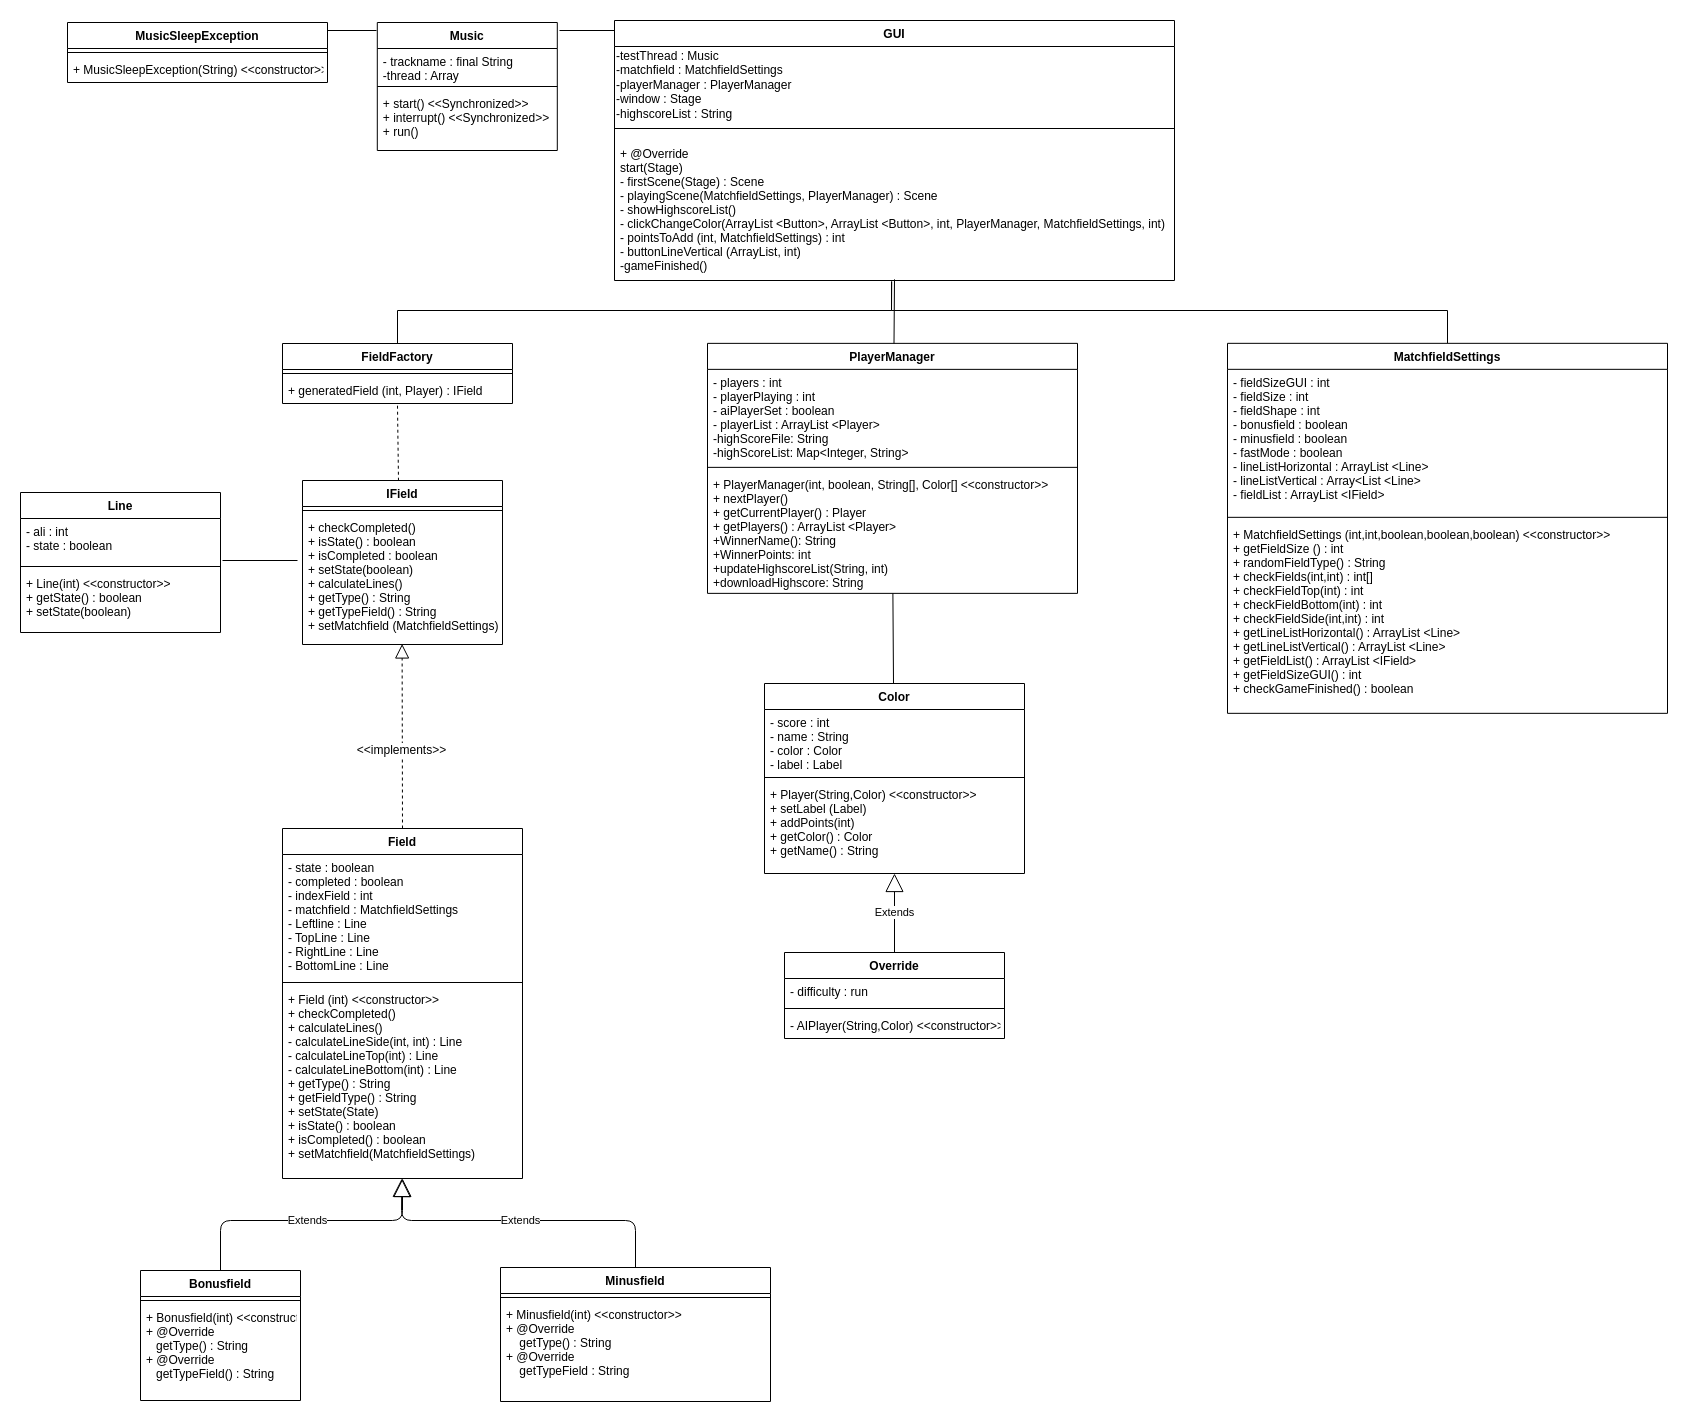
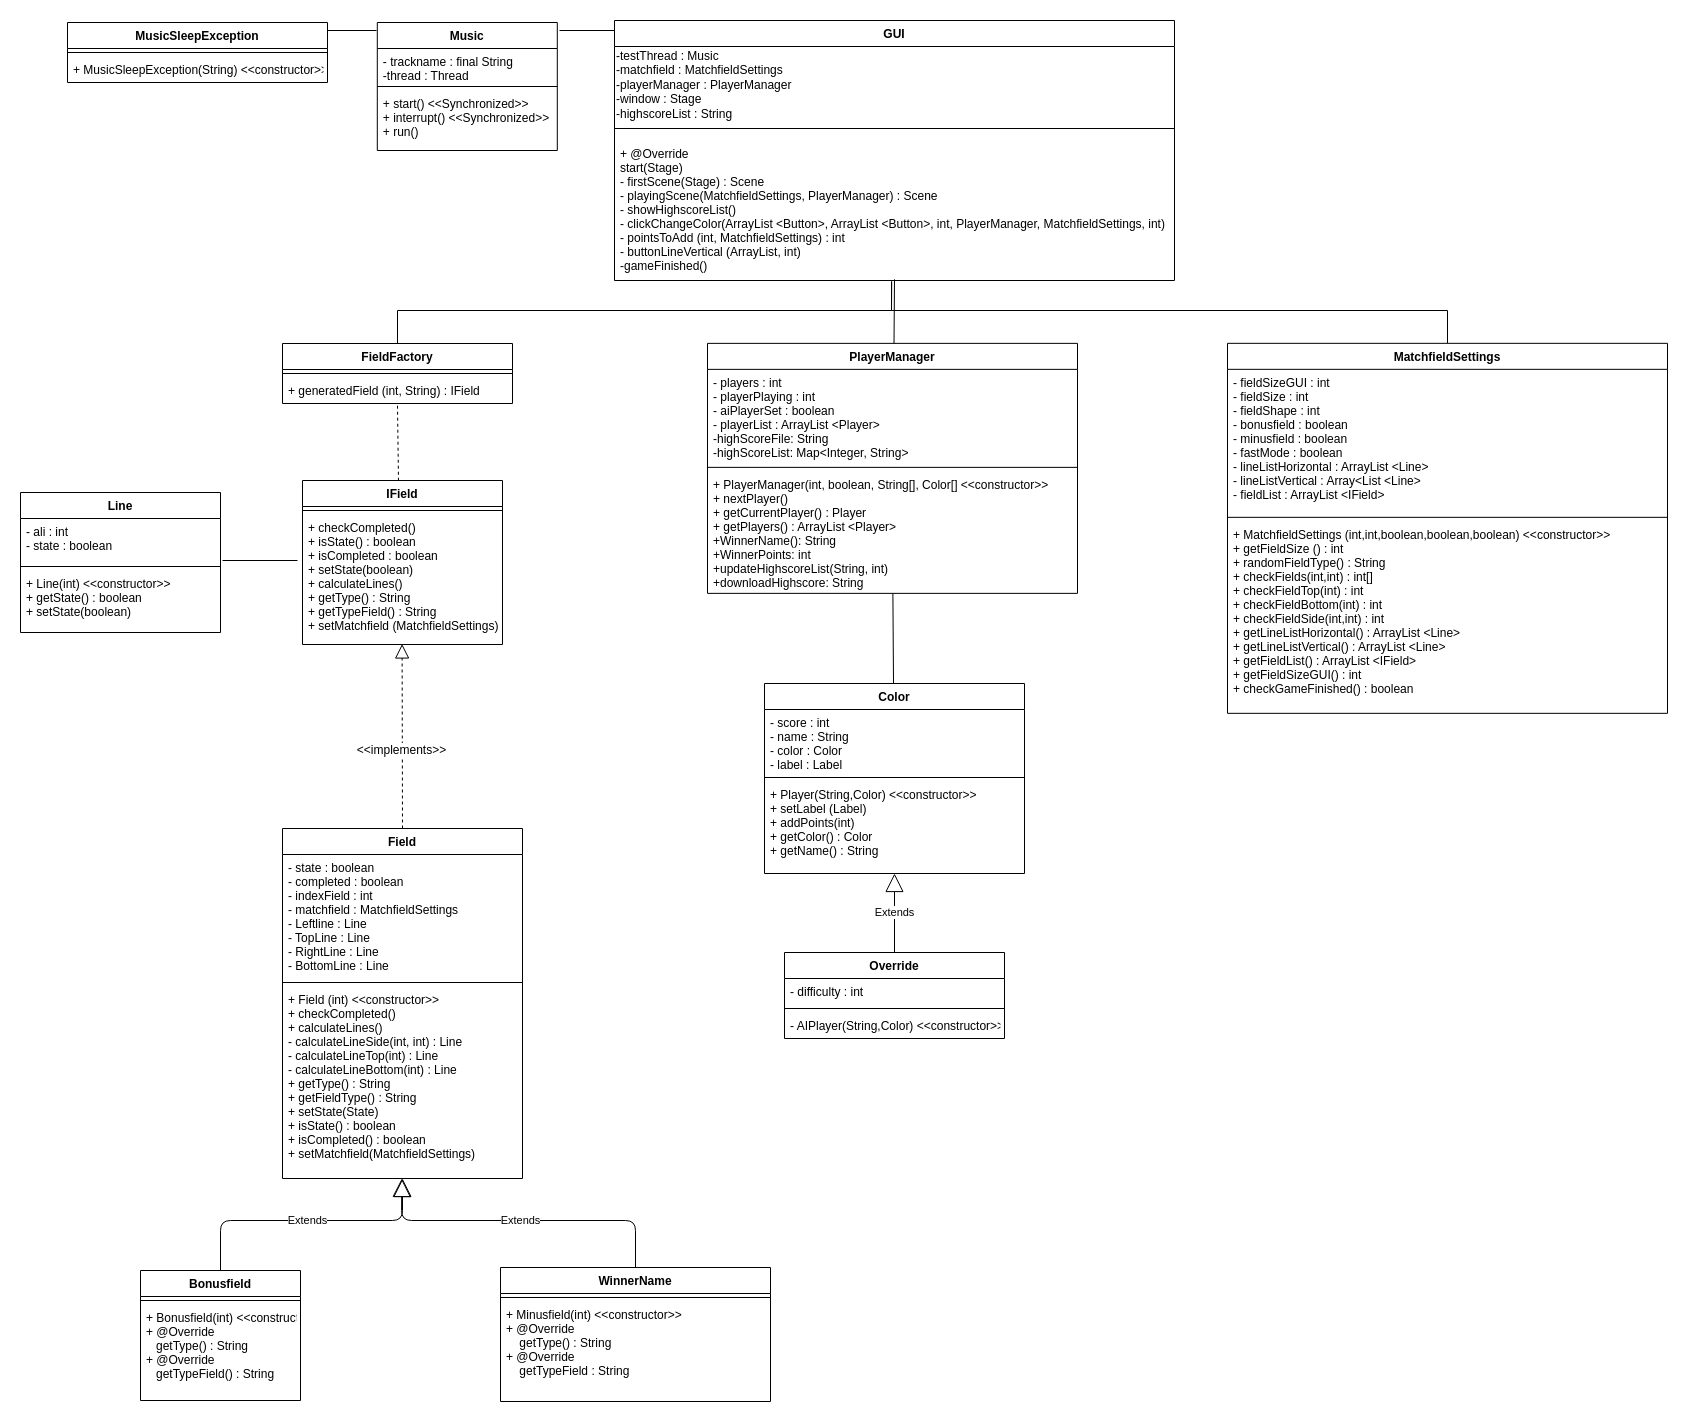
node "- trackname : final String -thread : Array": label "- trackname : final String -thread : Array" -> "- trackname : final String -thread : Thread"
node "+ generatedField (int, Player) : IField": label "+ generatedField (int, Player) : IField" -> "+ generatedField (int, String) : IField"
node "- difficulty : run": label "- difficulty : run" -> "- difficulty : int"
node "Minusfield": label "Minusfield" -> "WinnerName"
